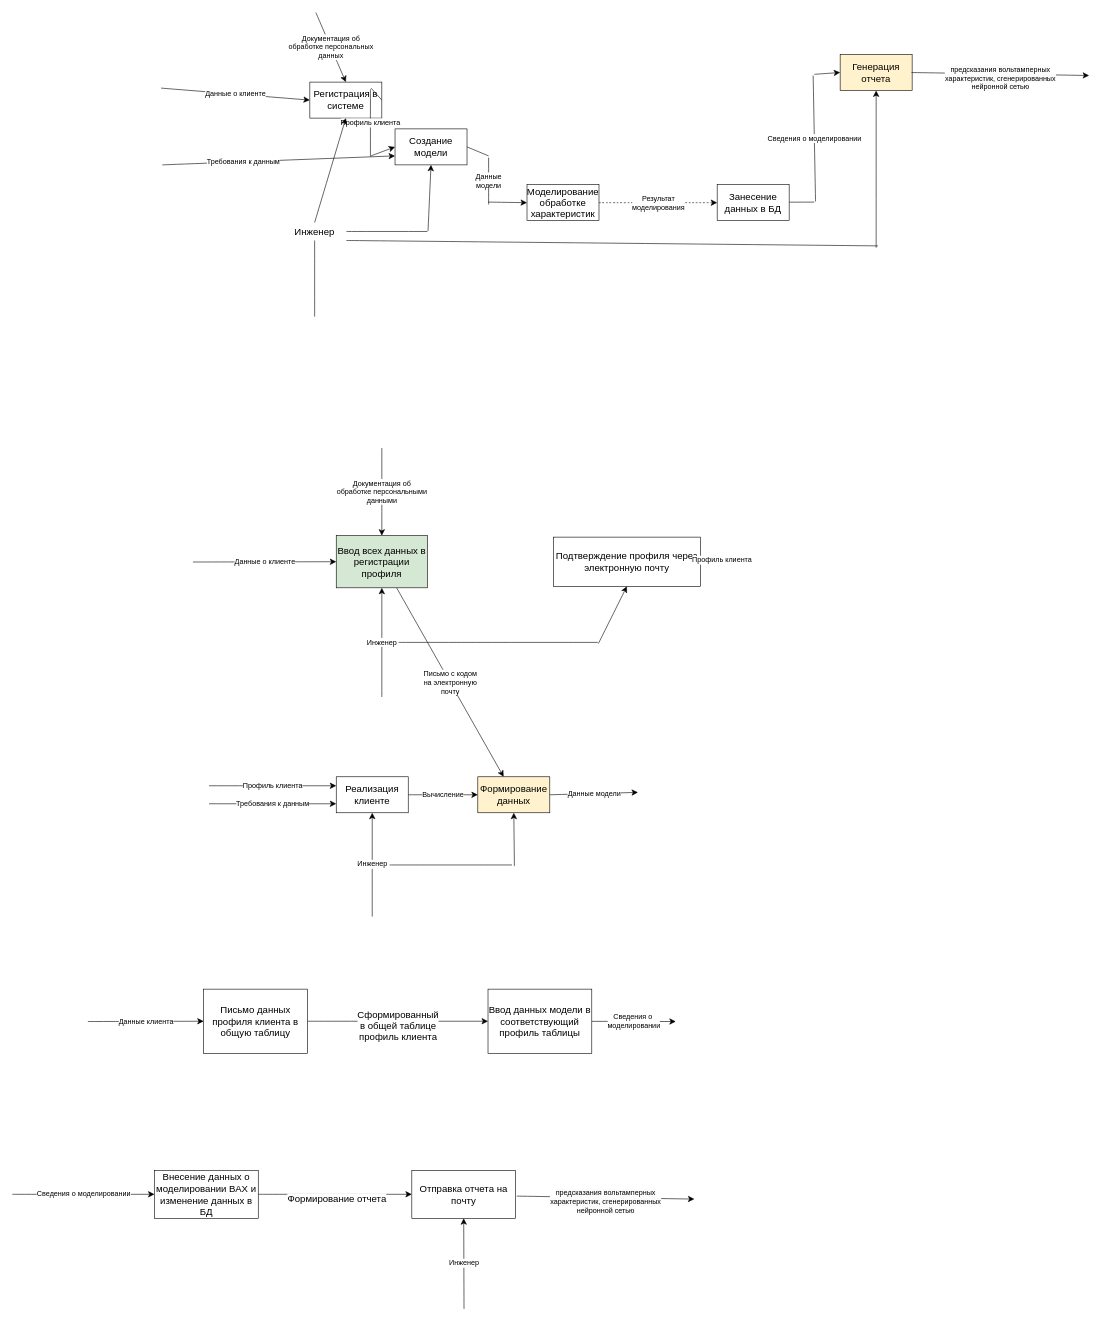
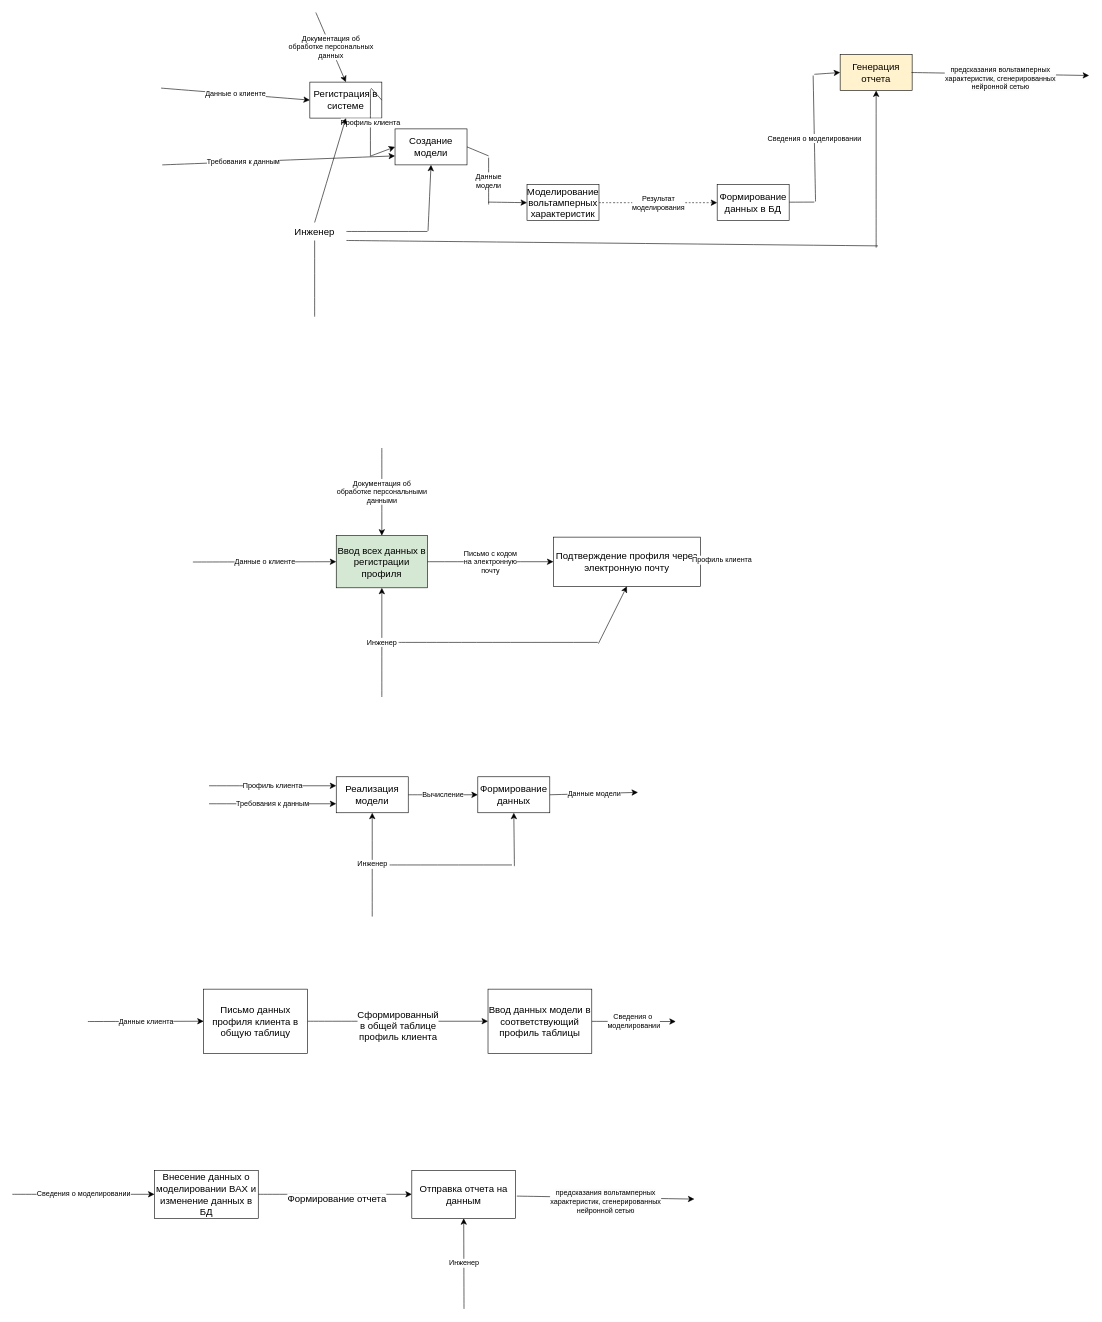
node "Моделирование обработке характеристик": label "Моделирование обработке характеристик" -> "Моделирование вольтамперных характеристик"
node "Занесение данных в БД": label "Занесение данных в БД" -> "Формирование данных в БД"
edge "Ввод всех данных в регистрации профиля" -> "Формирование данных": now "Ввод всех данных в регистрации профиля" -> "Подтверждение профиля через электронную почту"
node "Реализация клиенте": label "Реализация клиенте" -> "Реализация модели"
node "Формирование данных": fillcolor #fff2cc -> #ffffff
node "Отправка отчета на почту": label "Отправка отчета на почту" -> "Отправка отчета на данным"
